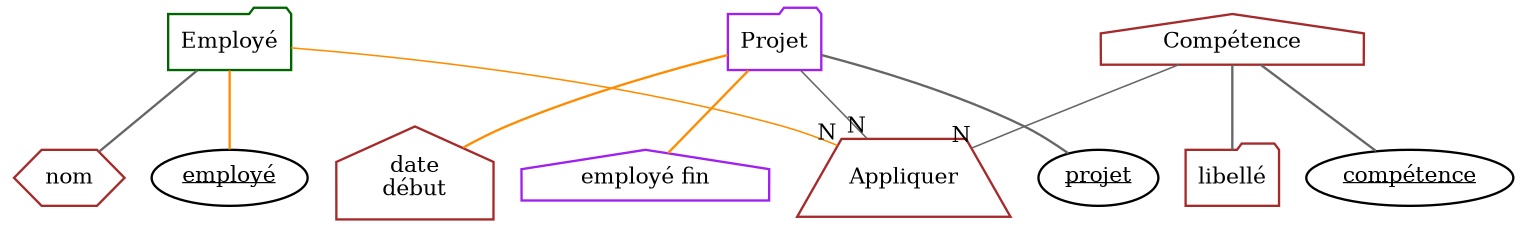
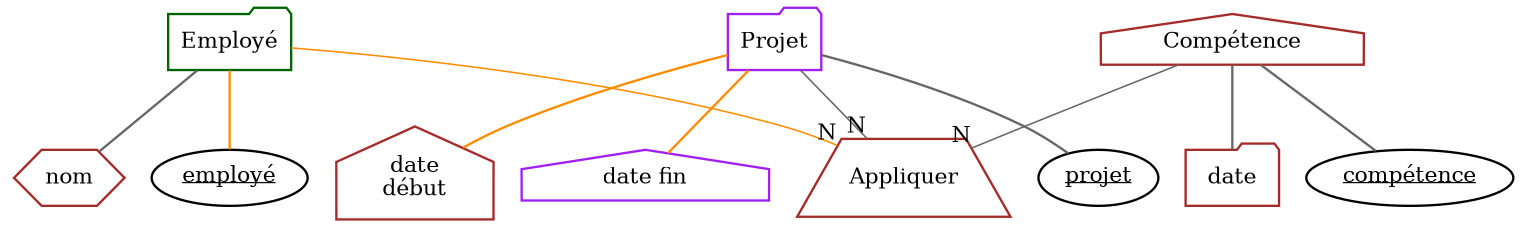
node "employé fin": label "employé fin" -> "date fin"
node "libellé": label "libellé" -> "date"
